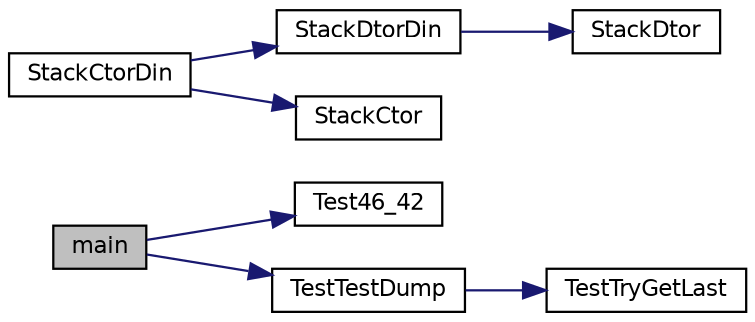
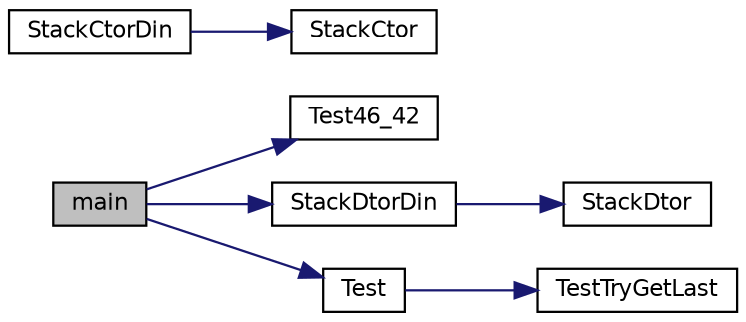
edge "StackCtorDin" -> "StackDtorDin": now "main" -> "StackDtorDin"
node "TestTestDump": label "TestTestDump" -> "Test"
